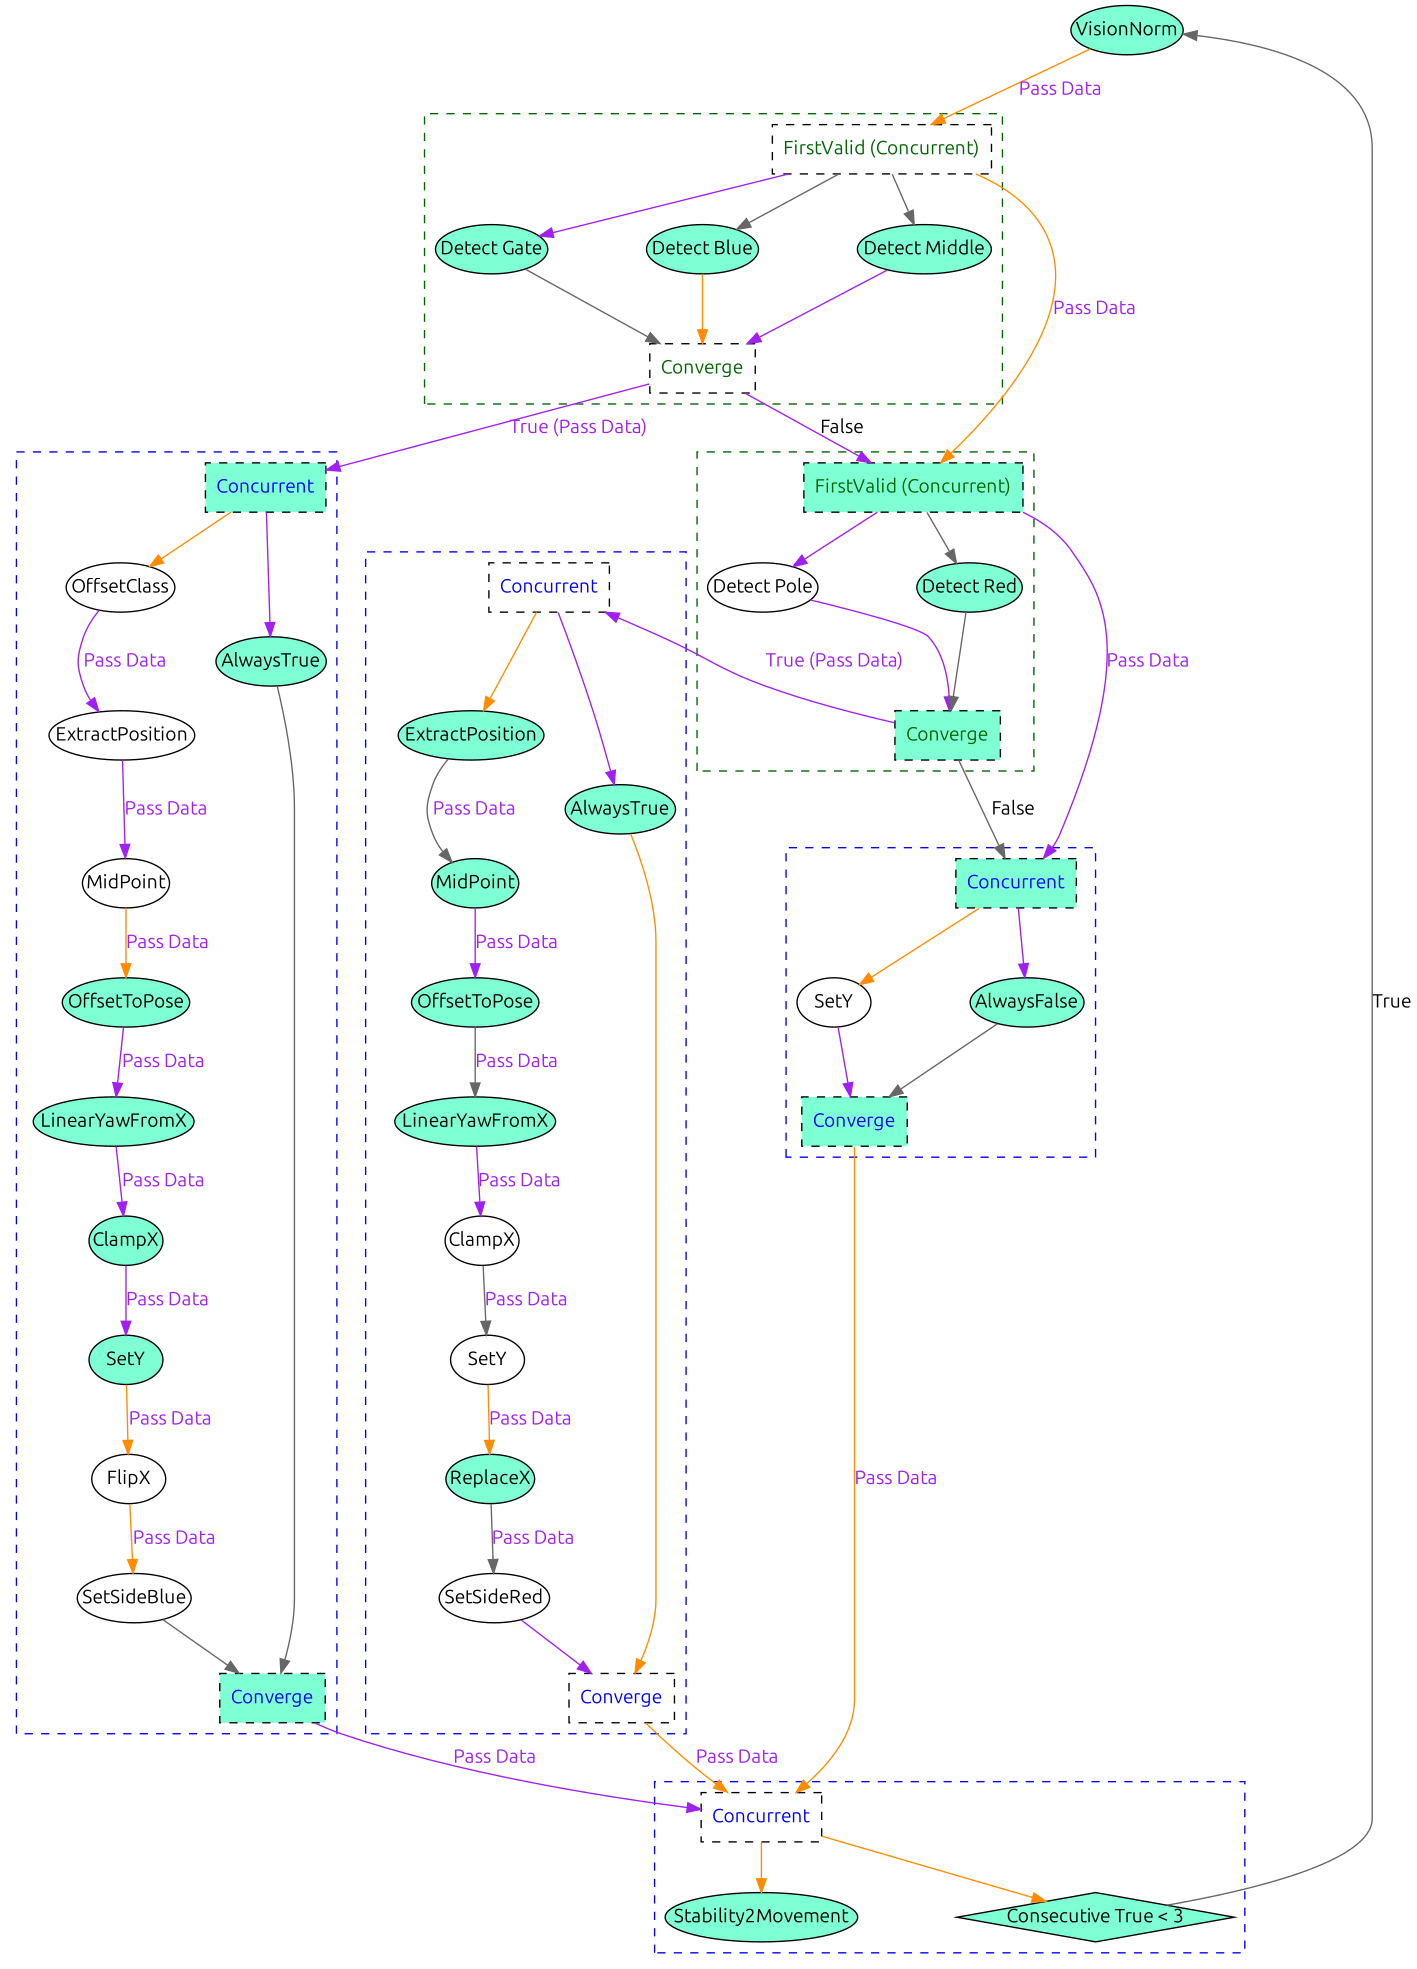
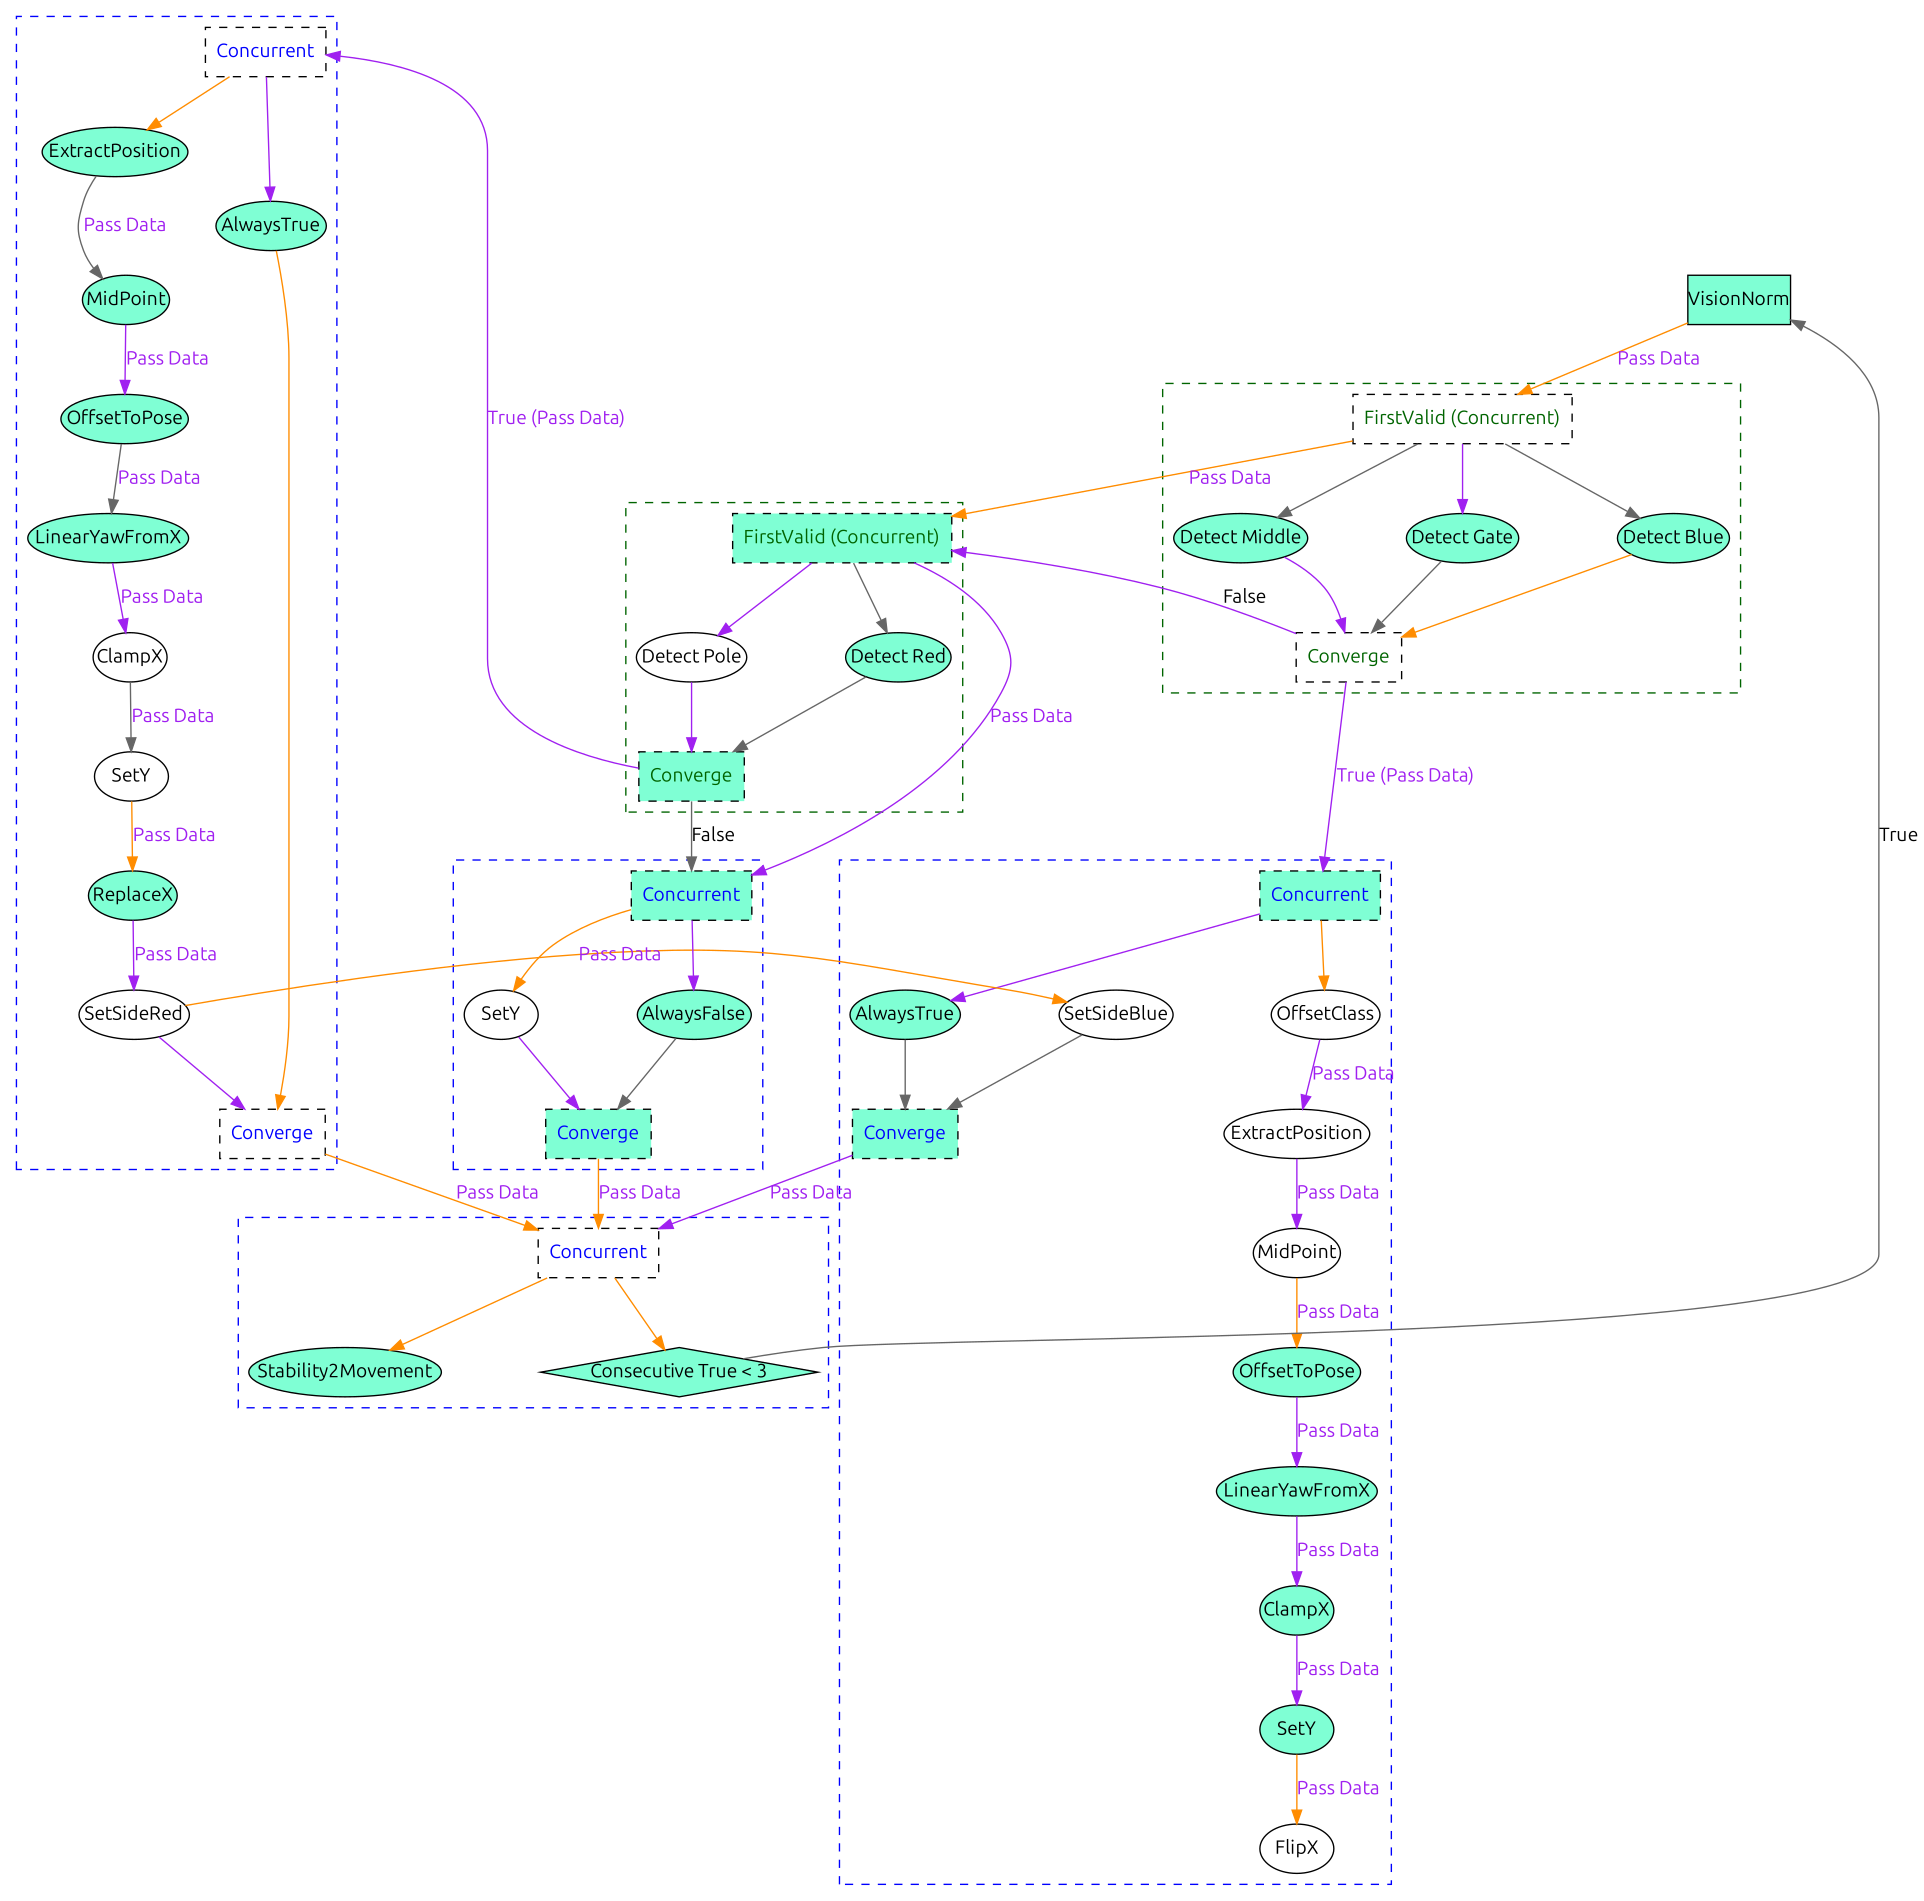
node "VisionNorm": shape ellipse -> box
edge "FlipX" -> "SetSideBlue": now "SetSideRed" -> "SetSideBlue"
edge "ReplaceX" -> "SetSideRed": color gray40 -> purple
